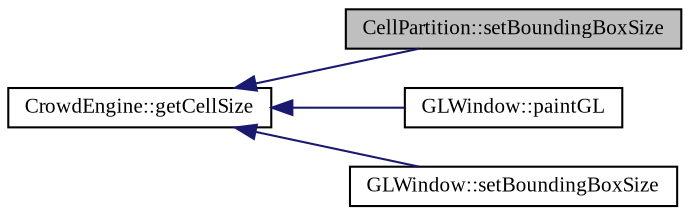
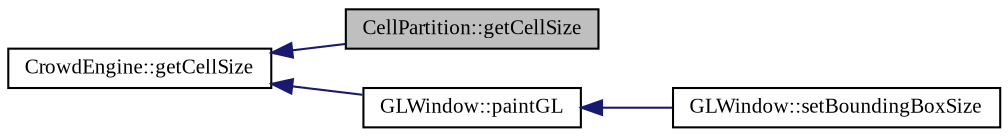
node "CellPartition::setBoundingBoxSize": label "CellPartition::setBoundingBoxSize" -> "CellPartition::getCellSize"
edge "GLWindow::setBoundingBoxSize" -> "CrowdEngine::getCellSize": now "GLWindow::setBoundingBoxSize" -> "GLWindow::paintGL"
